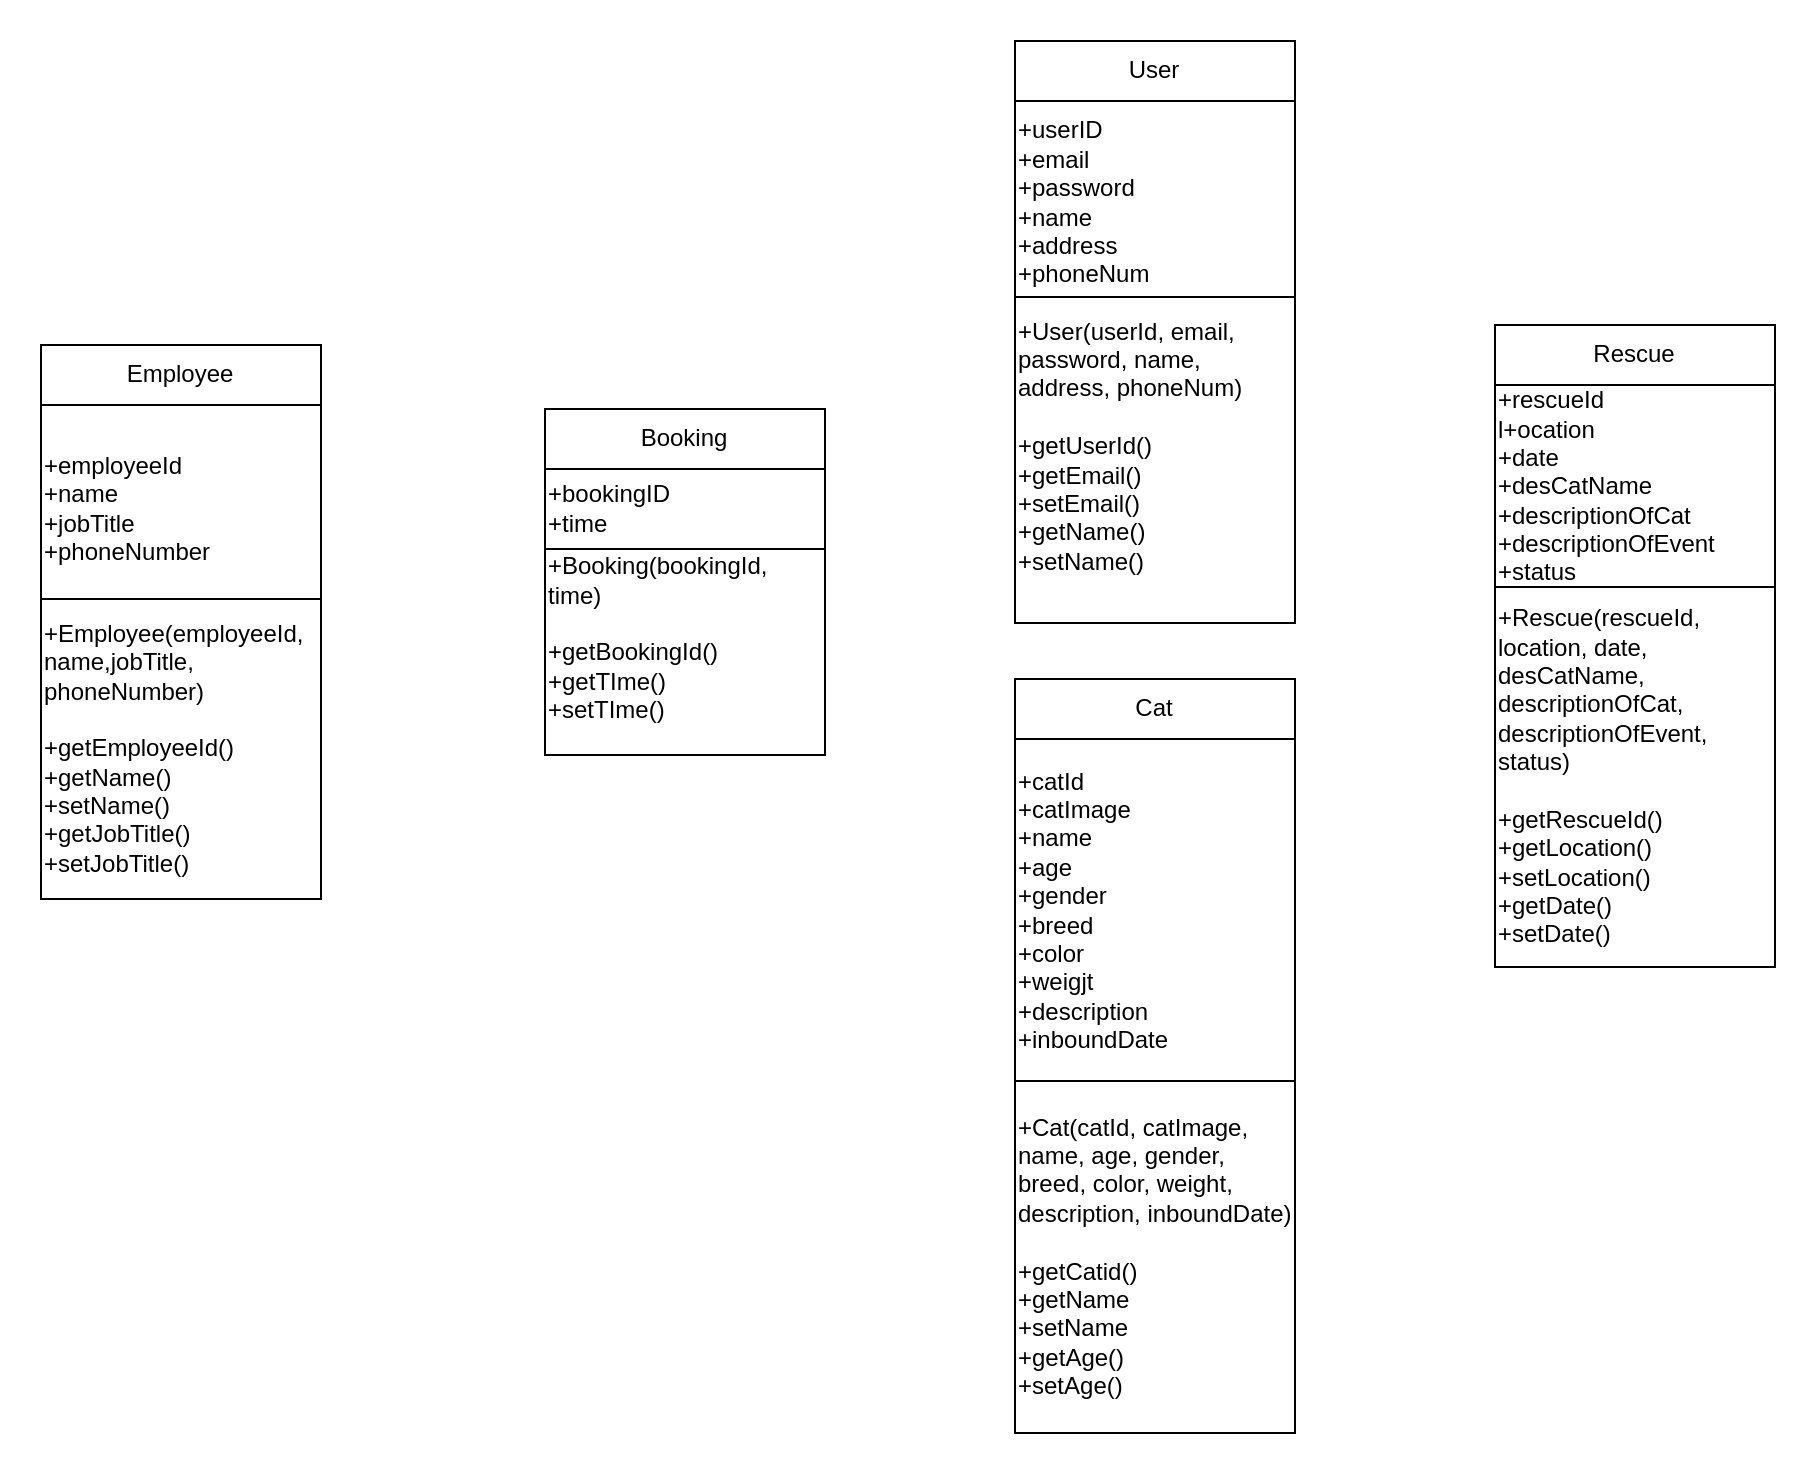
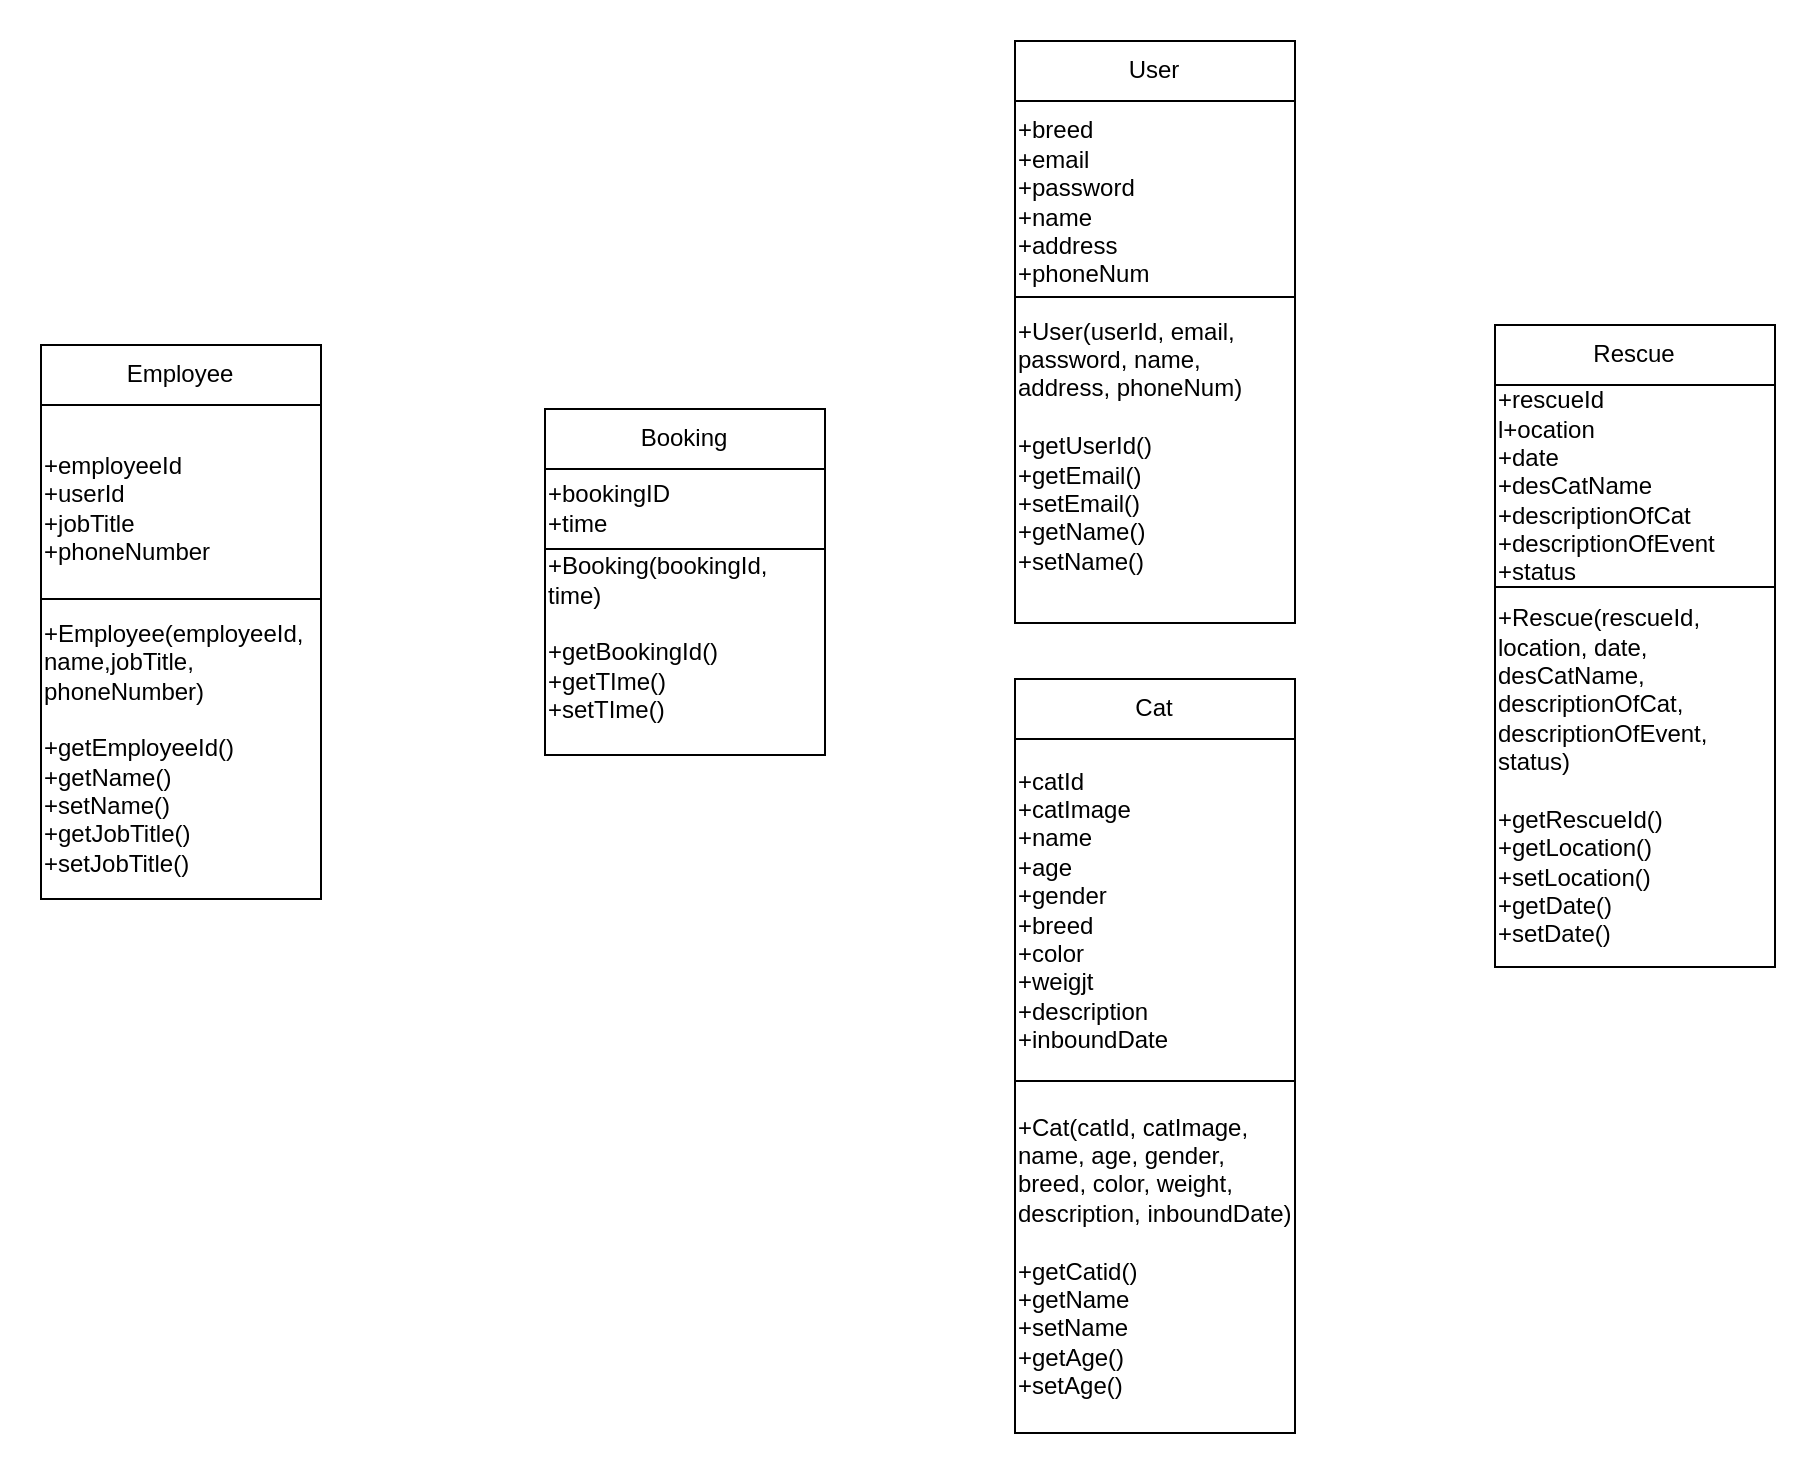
node "+userID +email +password +name +address +phoneNum": label "+userID +email +password +name +address +phoneNum" -> "+breed +email +password +name +address +phoneNum"
node "+employeeId +name +jobTitle +phoneNumber": label "+employeeId +name +jobTitle +phoneNumber" -> "+employeeId +userId +jobTitle +phoneNumber"
